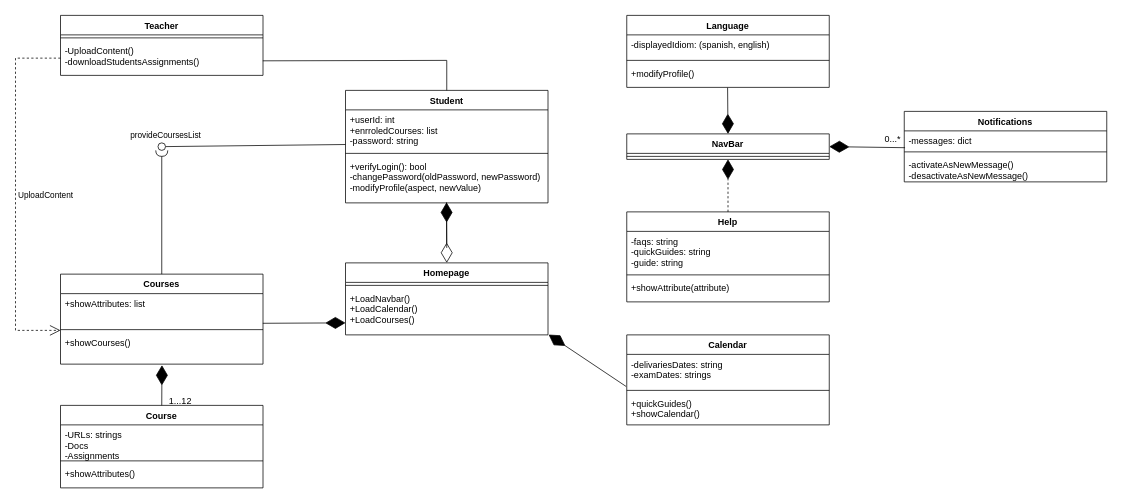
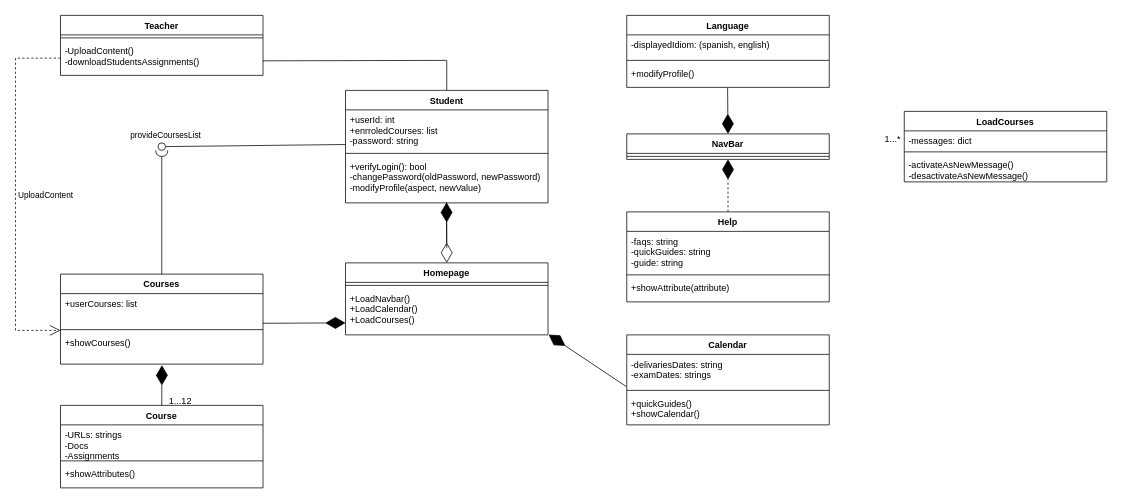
node "Notifications": label "Notifications" -> "LoadCourses"
node "0...*": label "0...*" -> "1...*"
edge "-messages: dict" -> "NavBar": removed
node "+showAttributes: list": label "+showAttributes: list" -> "+userCourses: list"
